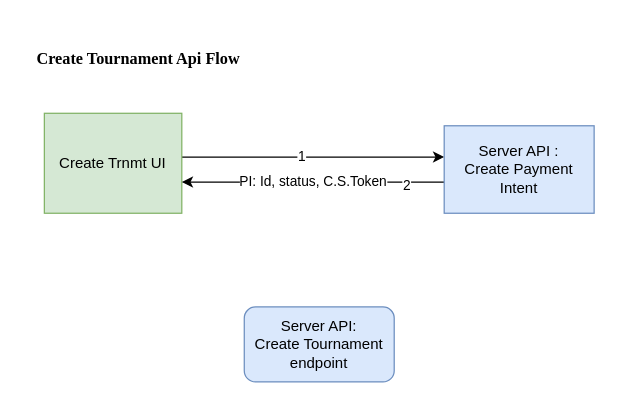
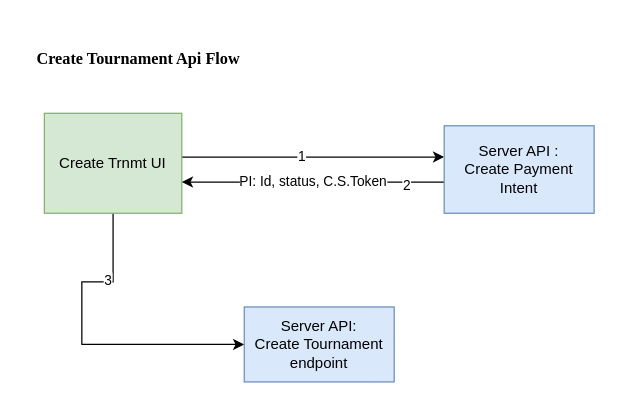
edge "Create Trnmt UI" -> "Server API: Create Tournament endpoint": added, label "3"
node "Server API: Create Tournament endpoint": shape rounded rectangle -> rectangle
